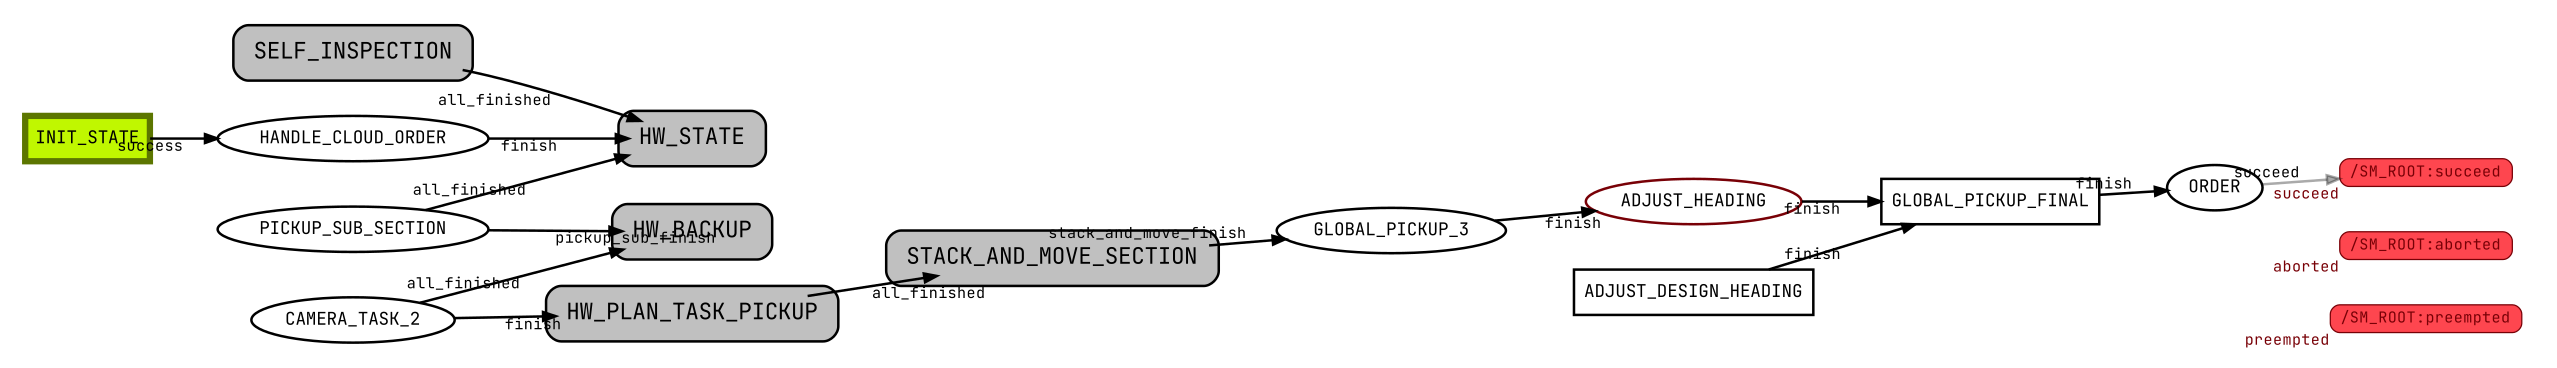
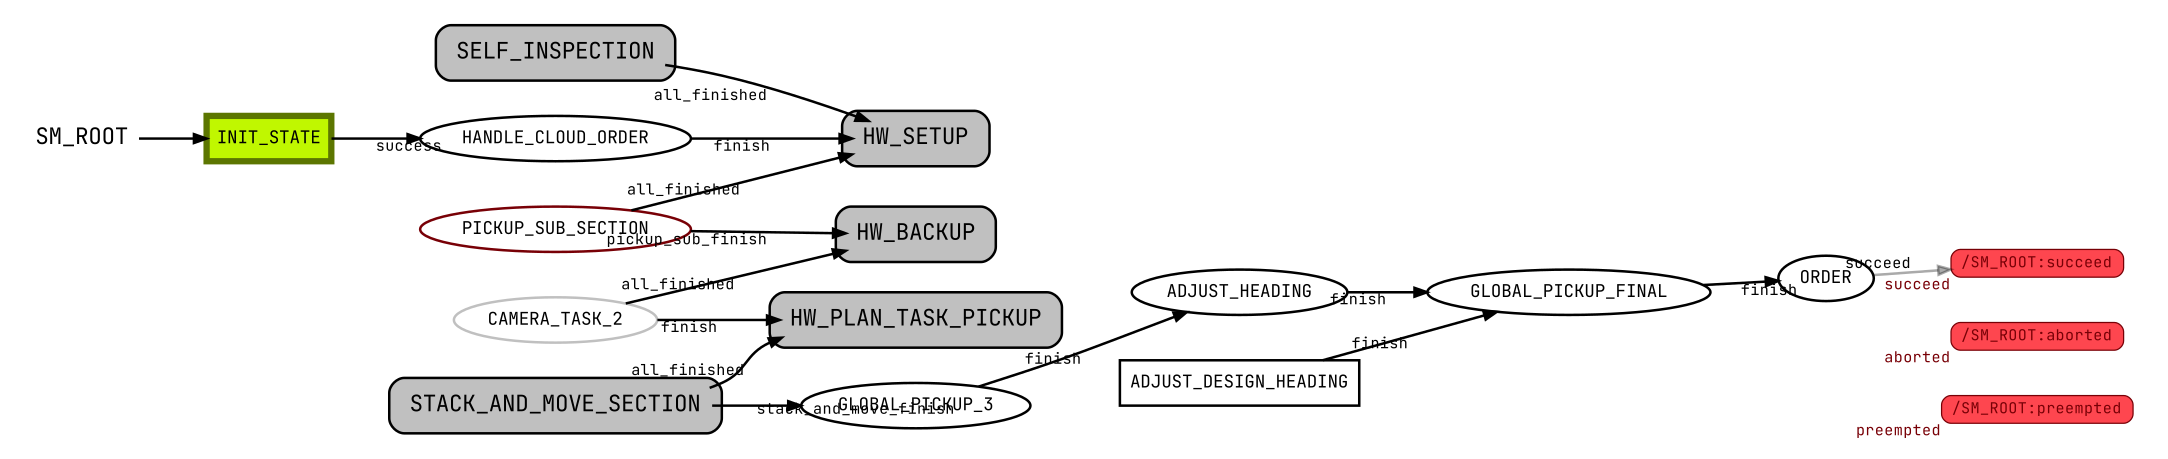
node "SM_ROOT": added
node "HW_STATE": label "HW_STATE" -> "HW_SETUP"
node "ADJUST_HEADING": color #780006 -> #000000ff
node "GLOBAL_PICKUP_FINAL": shape box -> ellipse
node "PICKUP_SUB_SECTION": color #000000ff -> #780006
edge "HW_PLAN_TASK_PICKUP" -> "STACK_AND_MOVE_SECTION": reversed
node "CAMERA_TASK_2": color #000000ff -> gray
